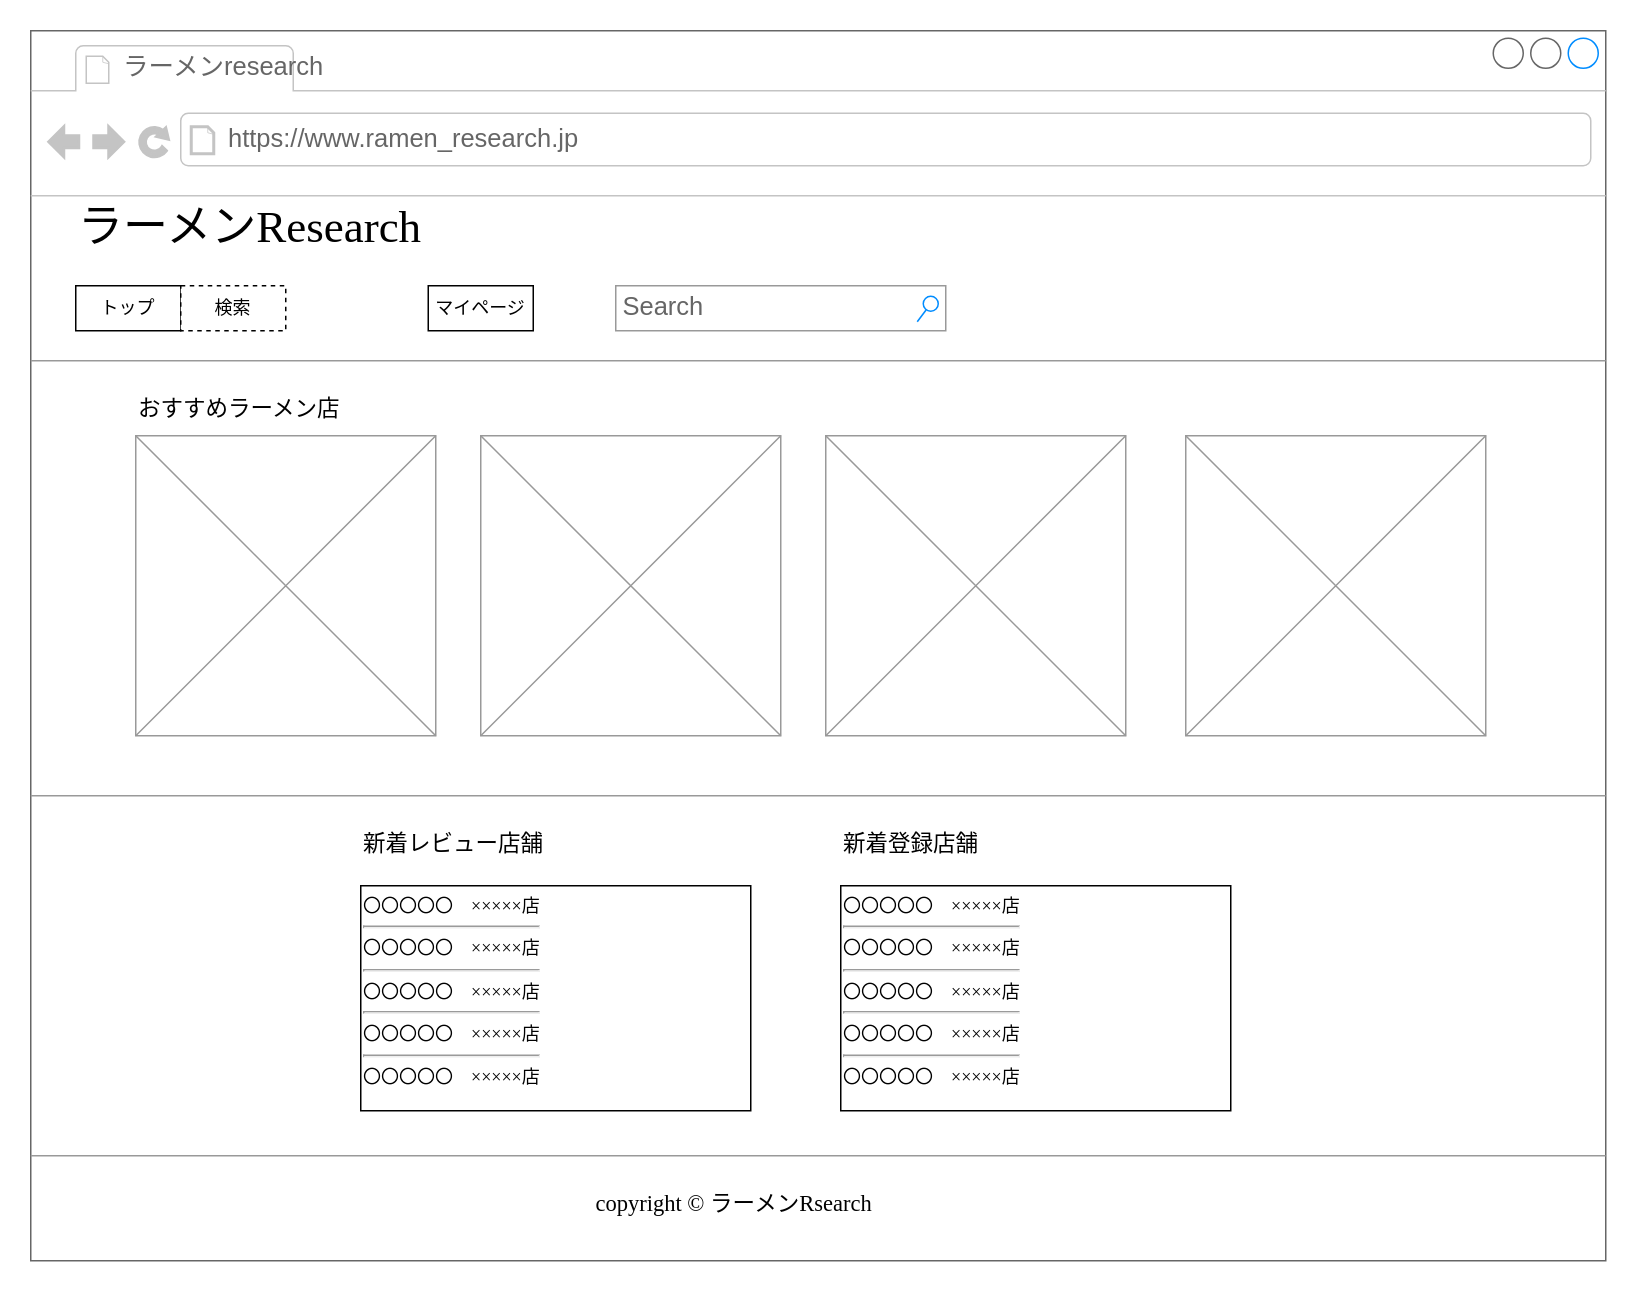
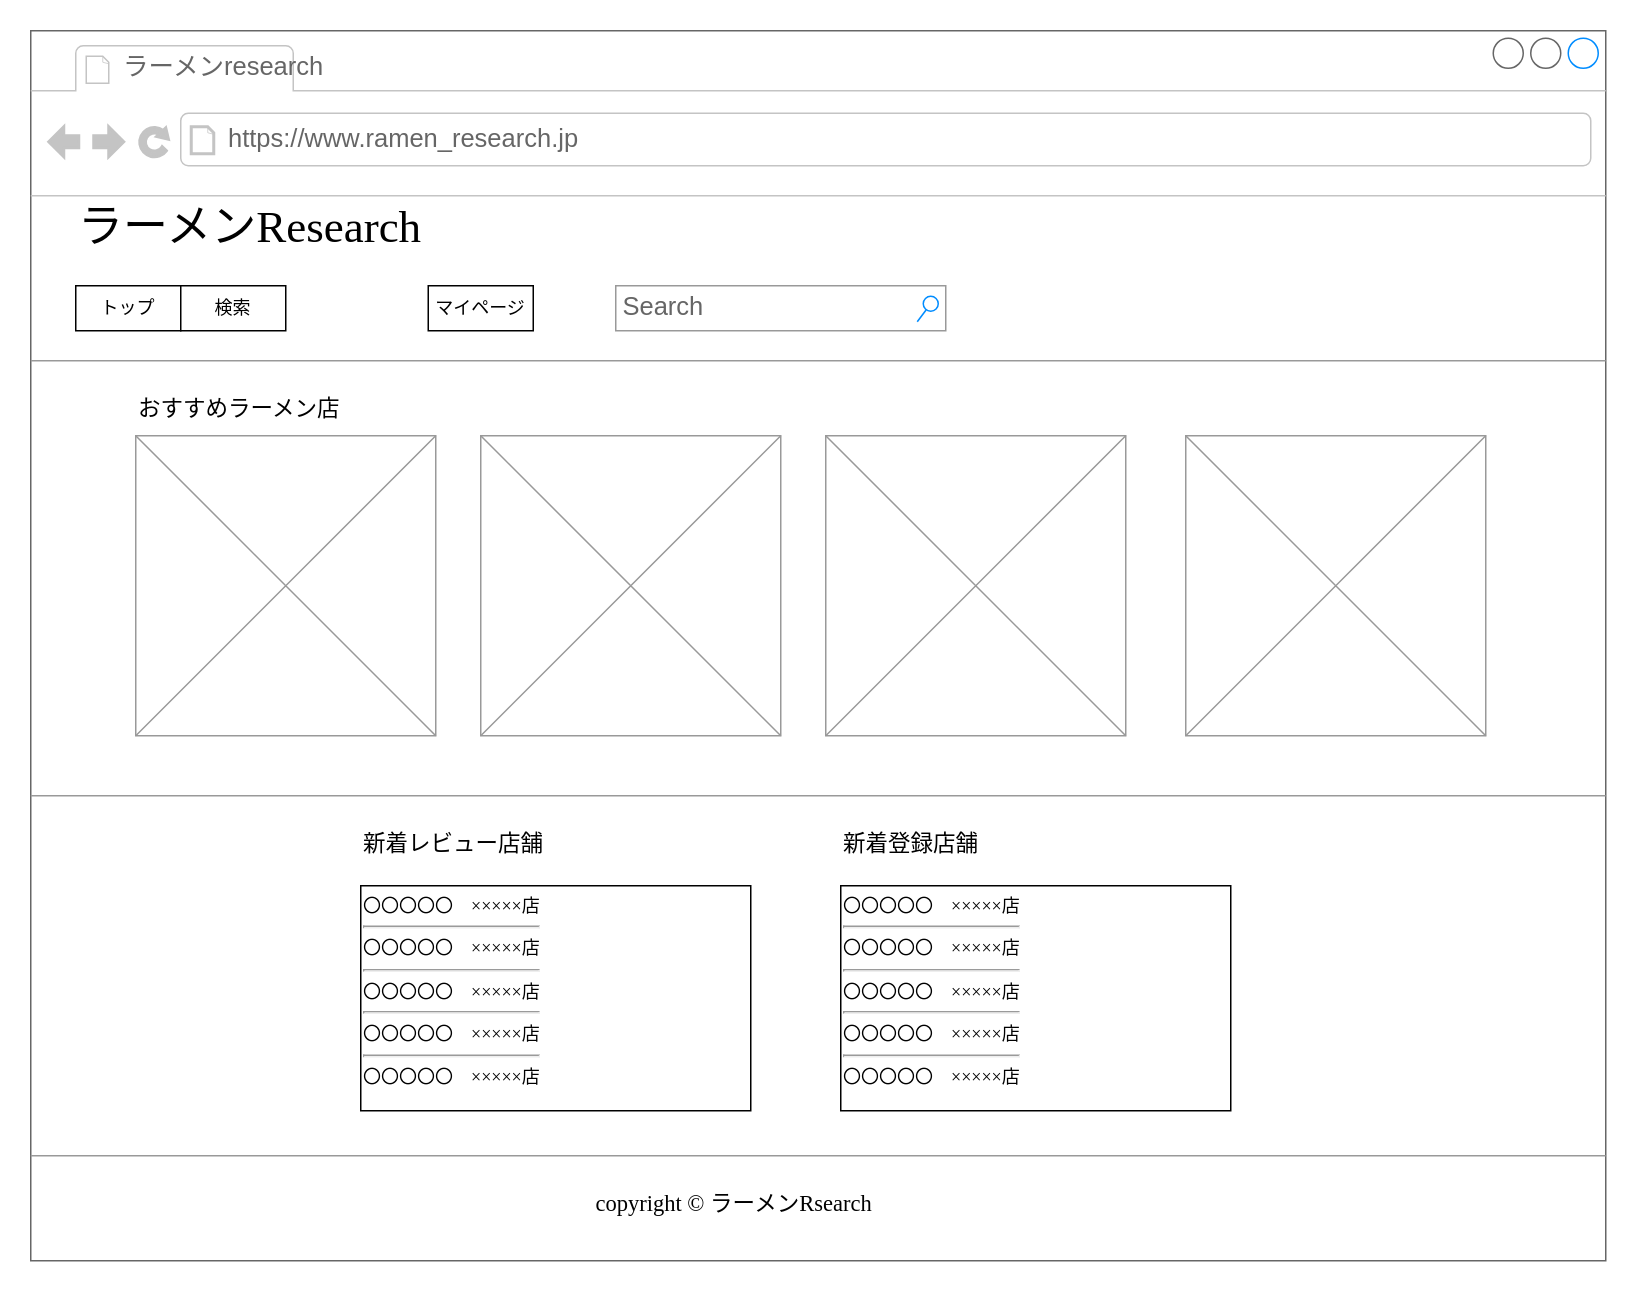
node "検索": style dashed -> solid
